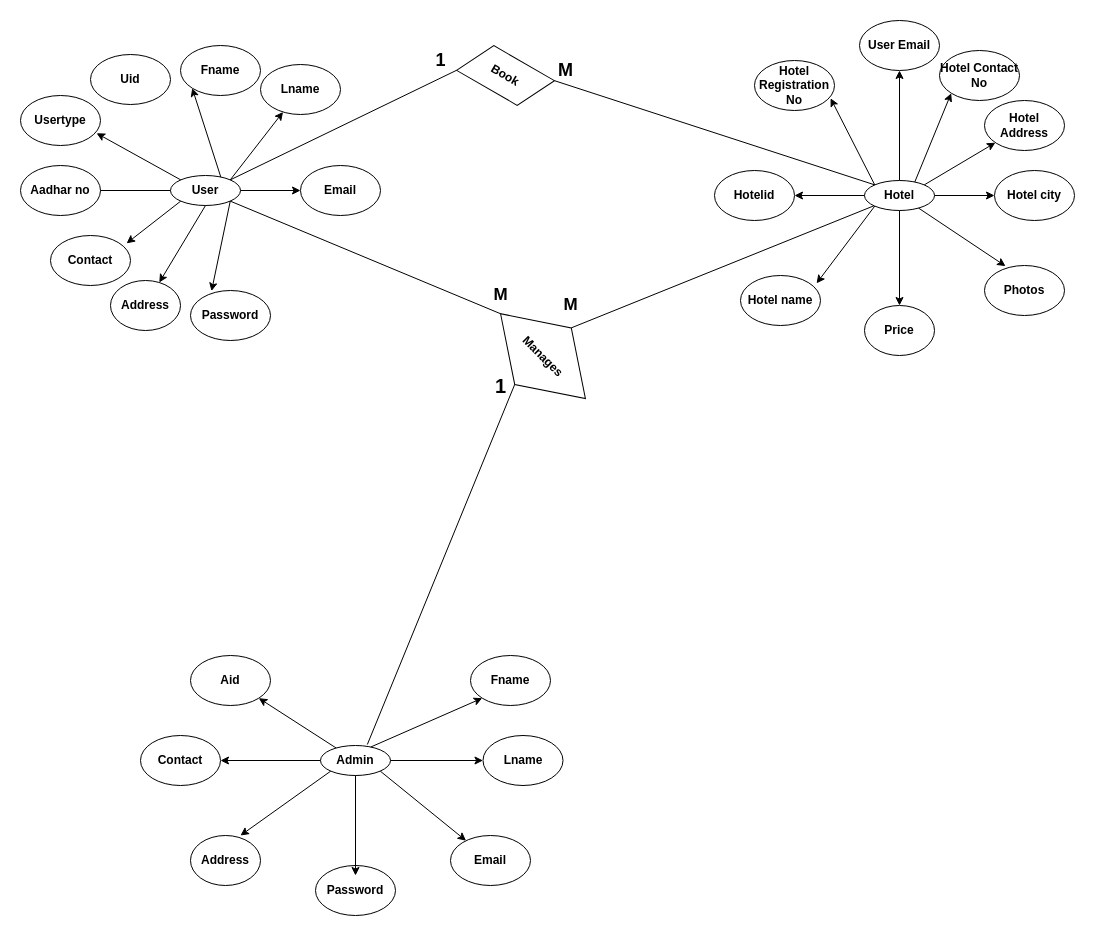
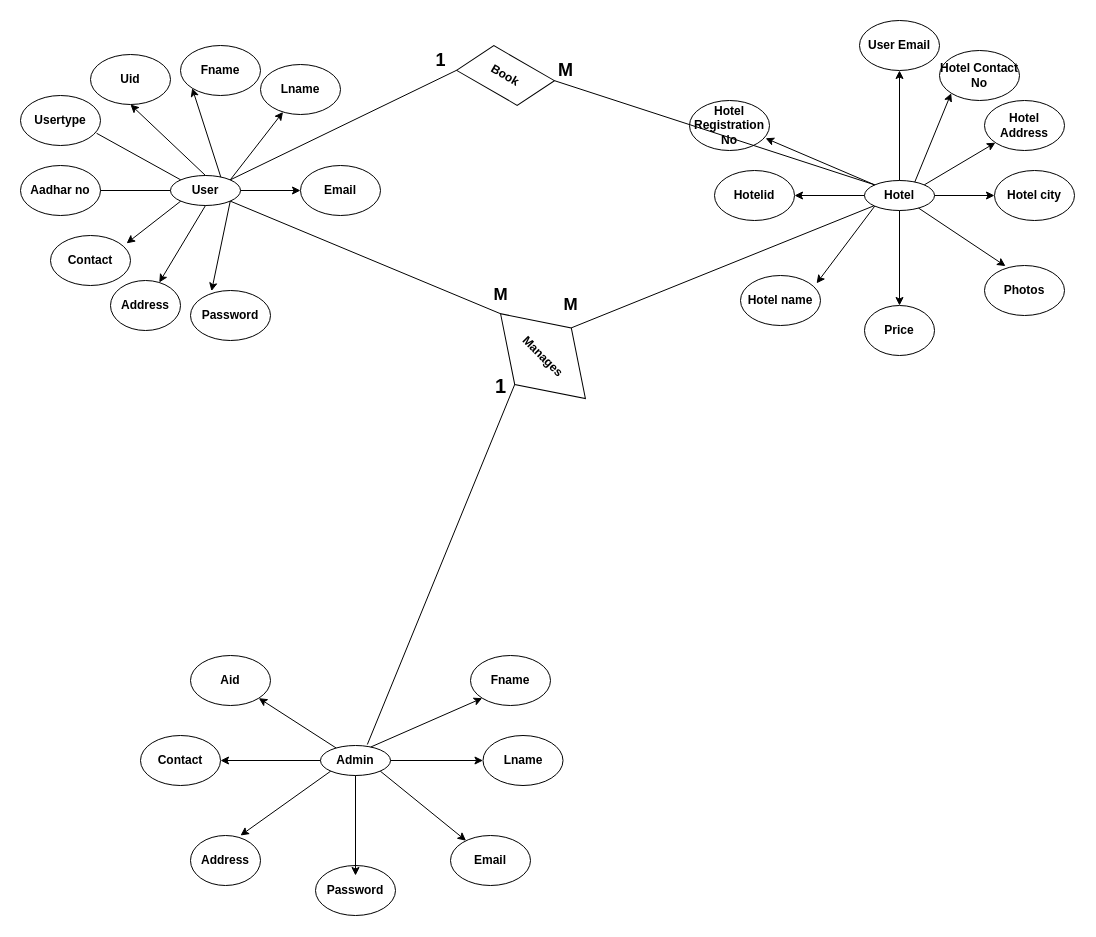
node "Hotel Registration No": moved (795, 86) -> (730, 126)
edge "User" -> "Usertype": arrowhead classic -> none
edge "User" -> "Uid": added
